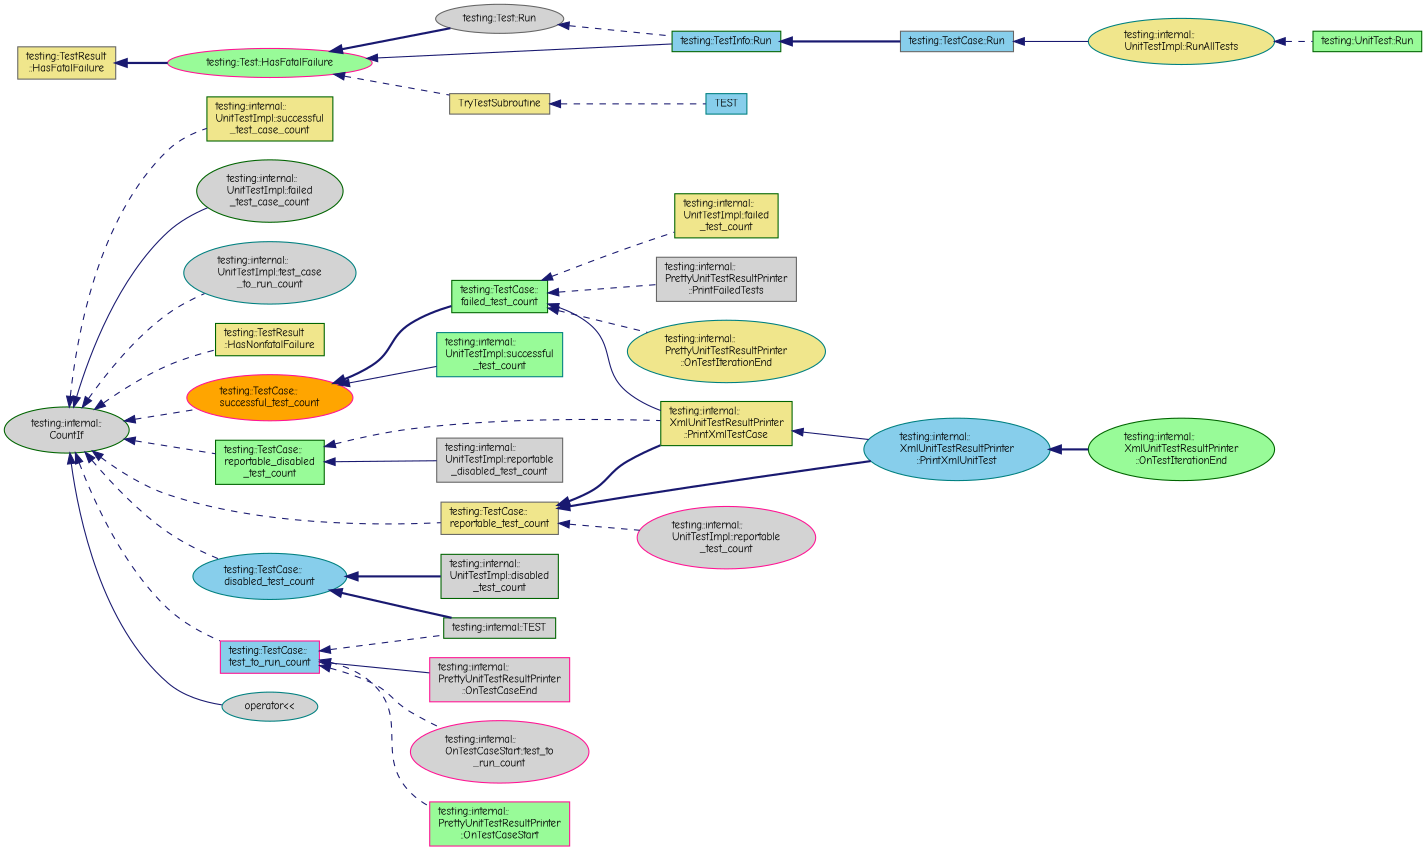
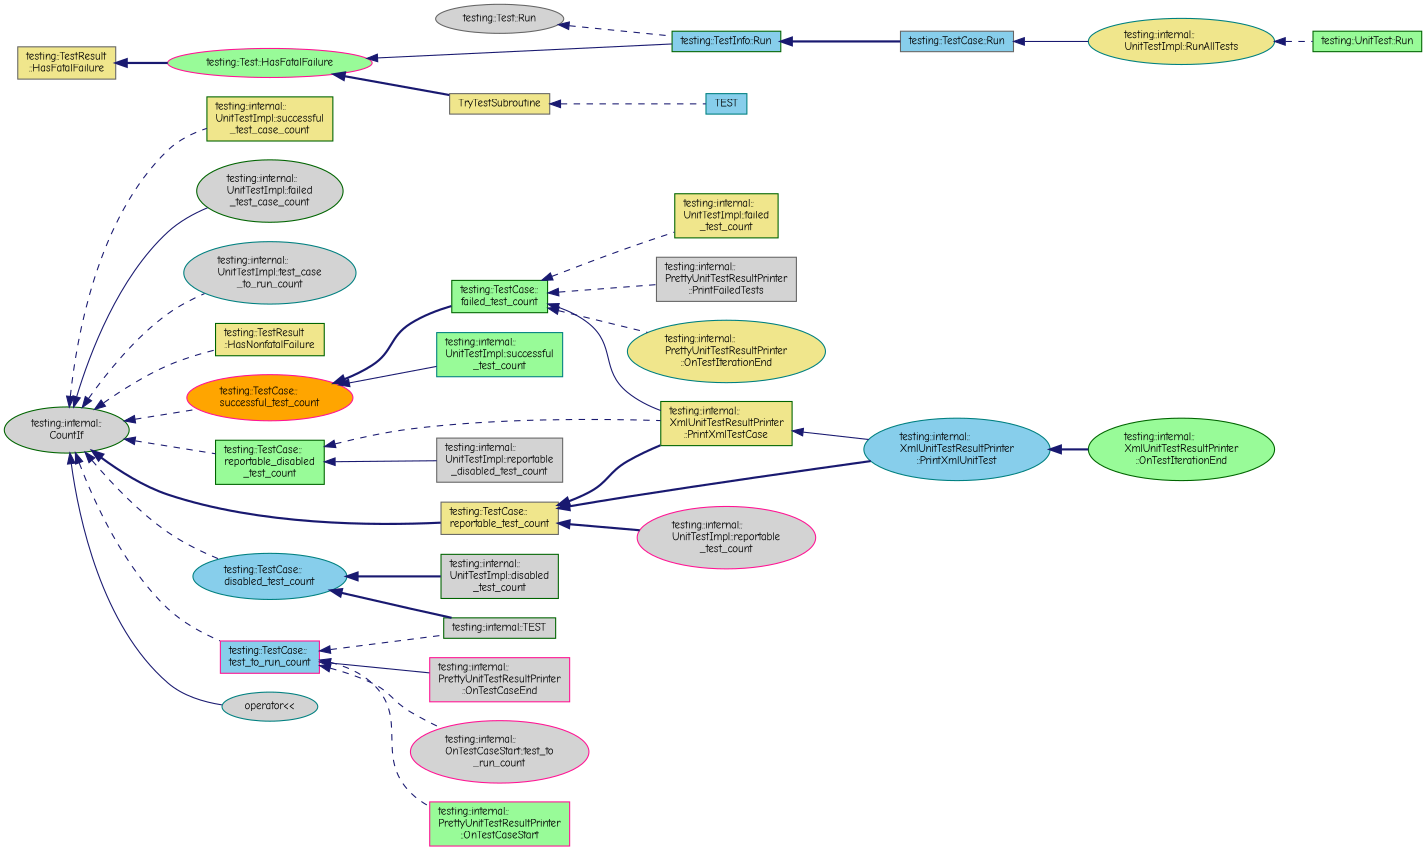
edge "testing::Test::Run" -> "testing::Test::HasFatalFailure": removed
edge "TryTestSubroutine" -> "testing::Test::HasFatalFailure": style dashed -> bold
edge "testing::TestCase:: reportable_test_count" -> "testing::internal:: CountIf": style dashed -> bold
edge "testing::internal:: UnitTestImpl::reportable _test_count" -> "testing::TestCase:: reportable_test_count": style dashed -> bold
